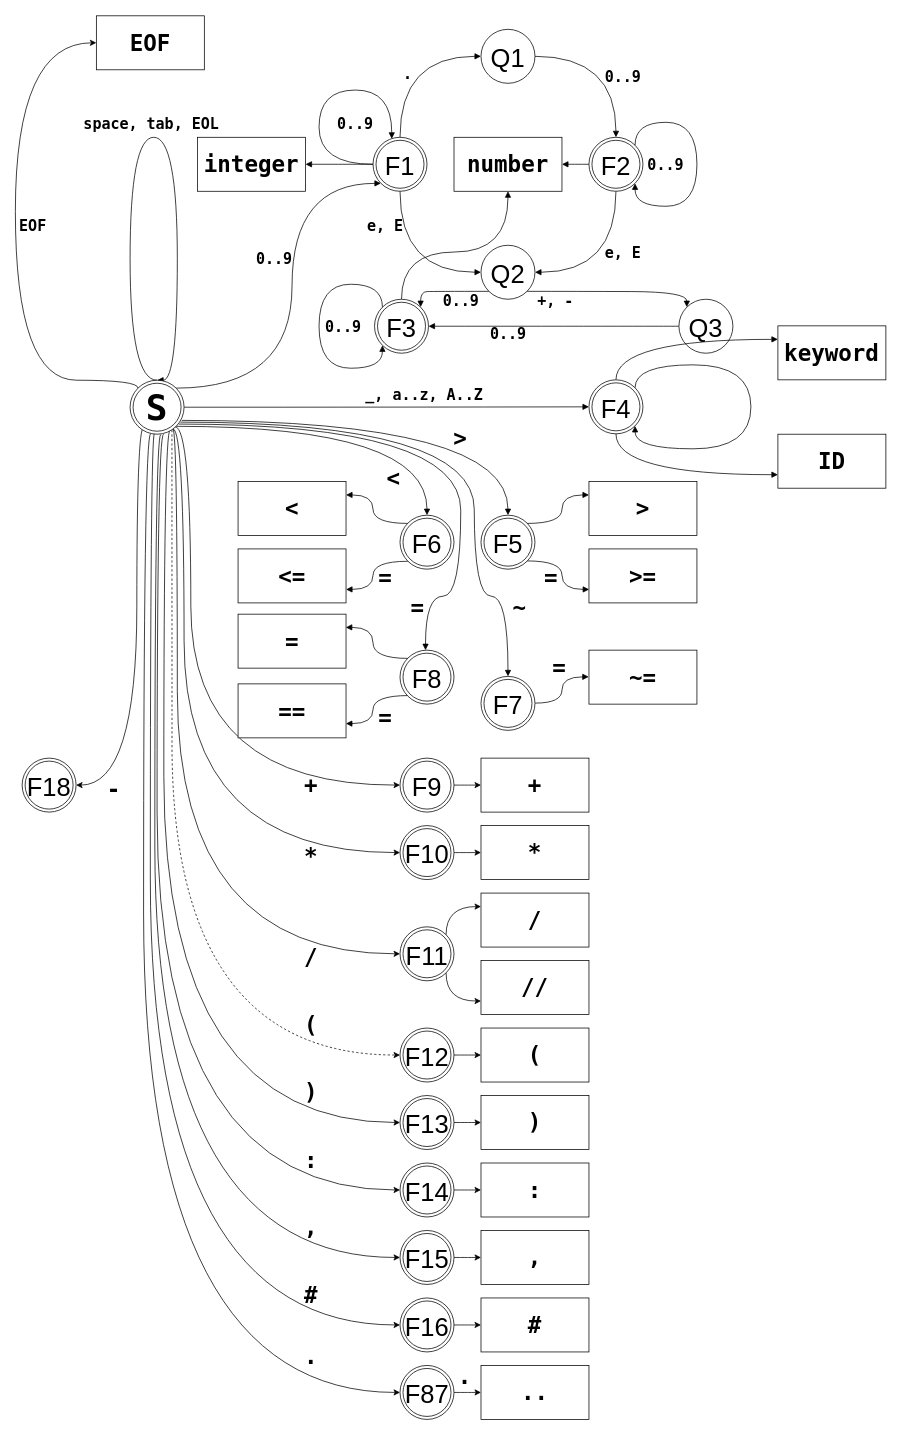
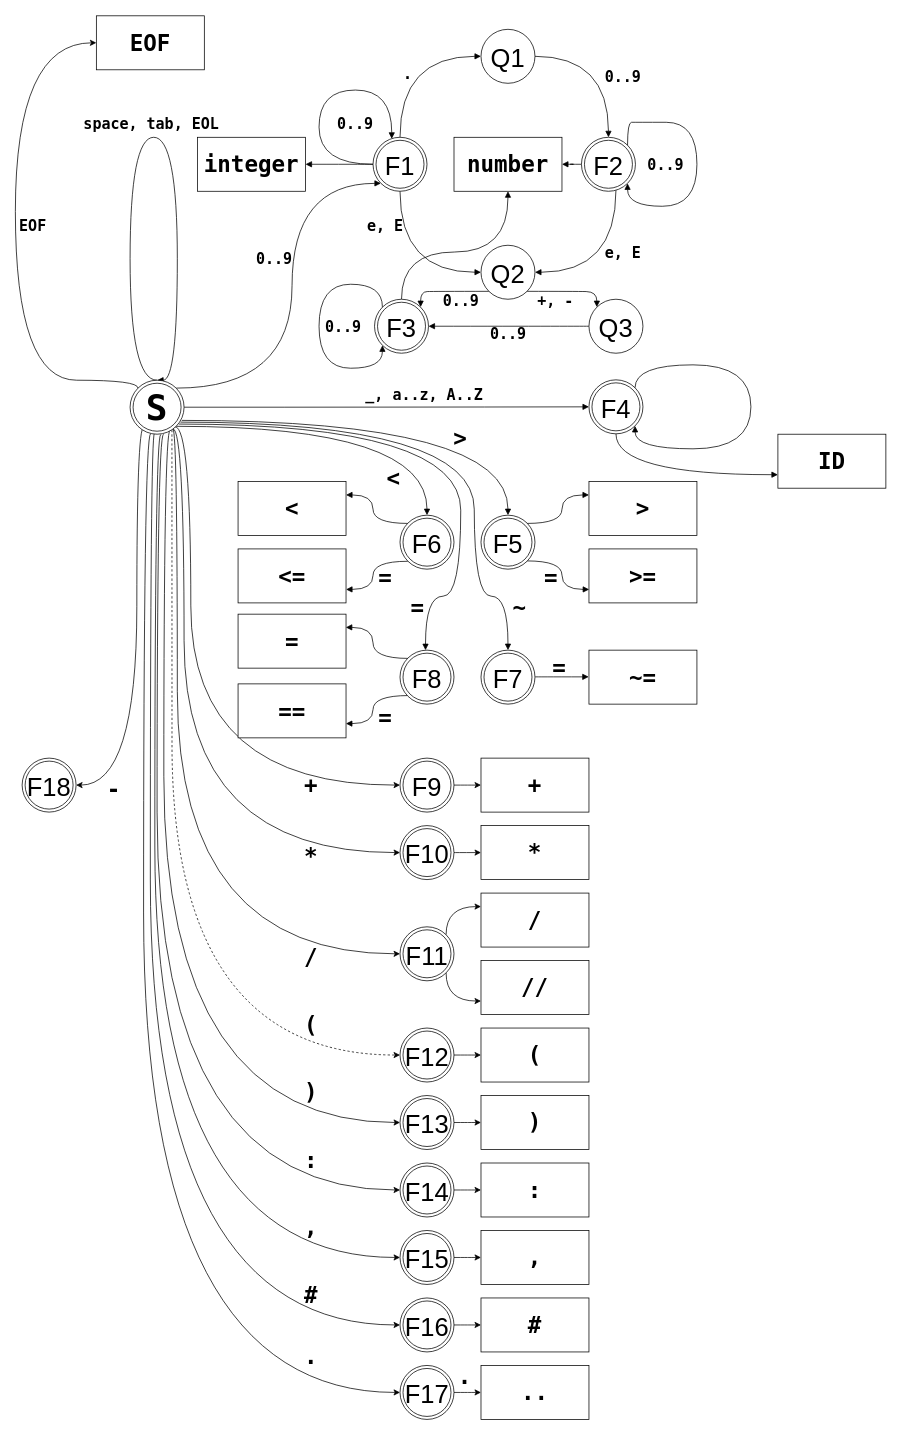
node "F2": moved (616, 164) -> (609, 164)
node "Q3": moved (706, 326) -> (616, 326)
edge "F4" -> "keyword": removed
node "keyword": removed
node "F7": moved (508, 703) -> (508, 677)
node "F87": label "F87" -> "F17"
